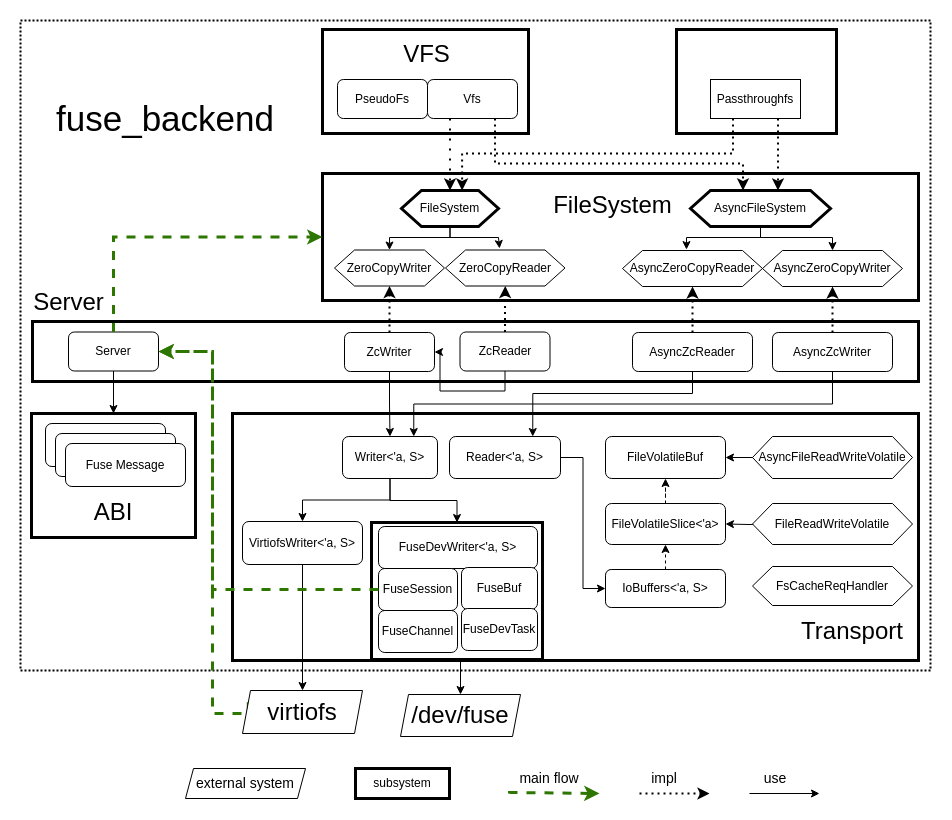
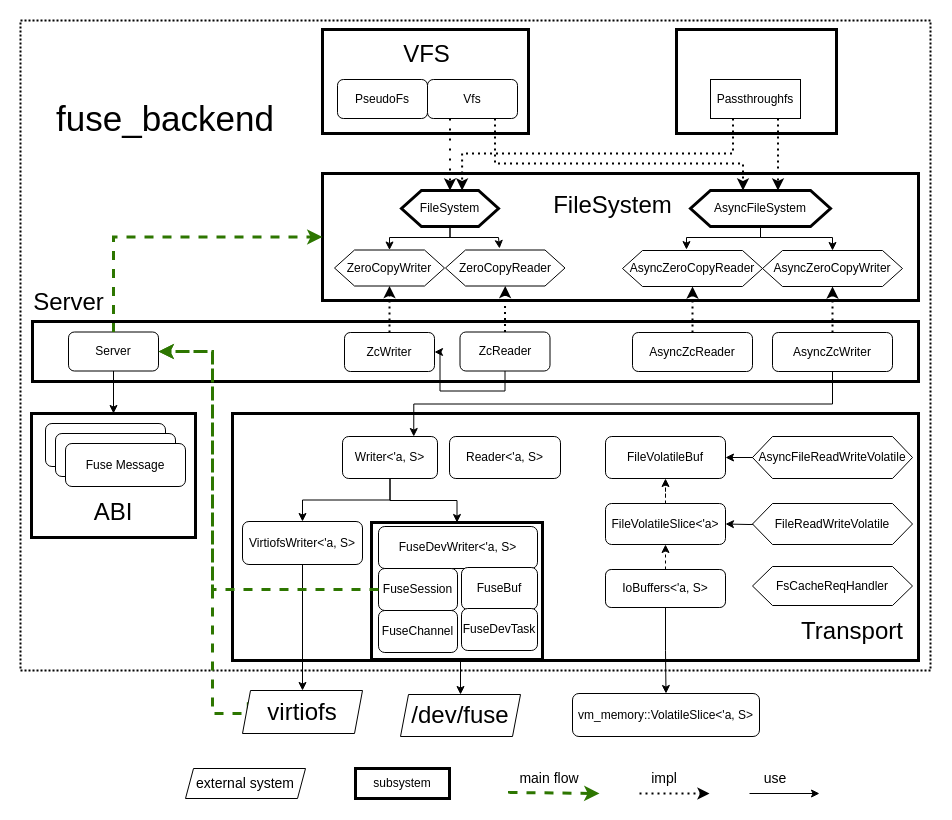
edge "AsyncZcReader" -> "Reader<'a, S>": removed
edge "ZcWriter" -> "Writer<'a, S>": removed
edge "Reader<'a, S>" -> "IoBuffers<'a, S>": removed
edge "IoBuffers<'a, S>" -> "vm_memory::VolatileSlice<'a, S>": added
node "vm_memory::VolatileSlice<'a, S>": added
